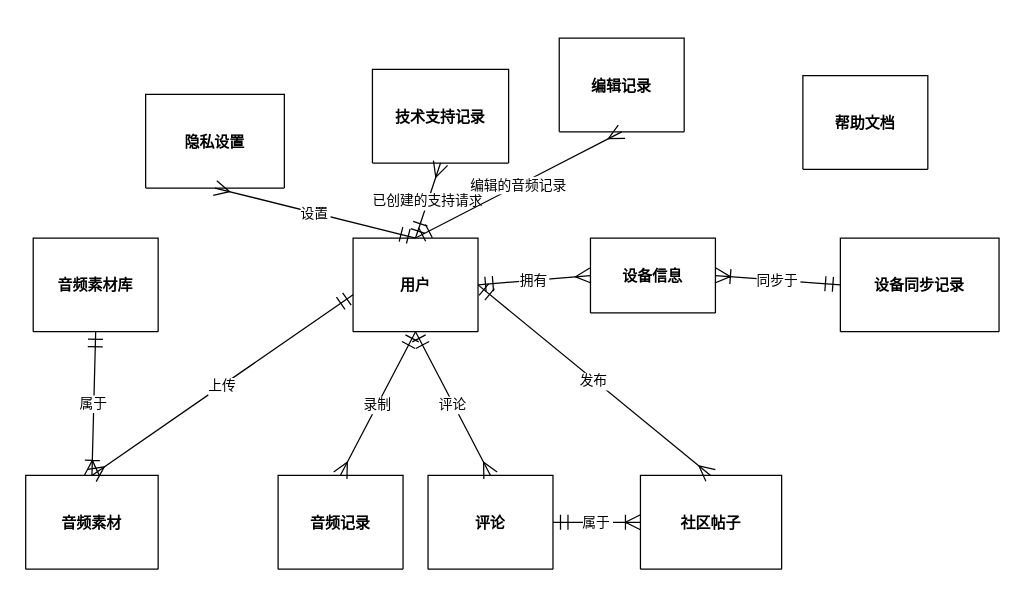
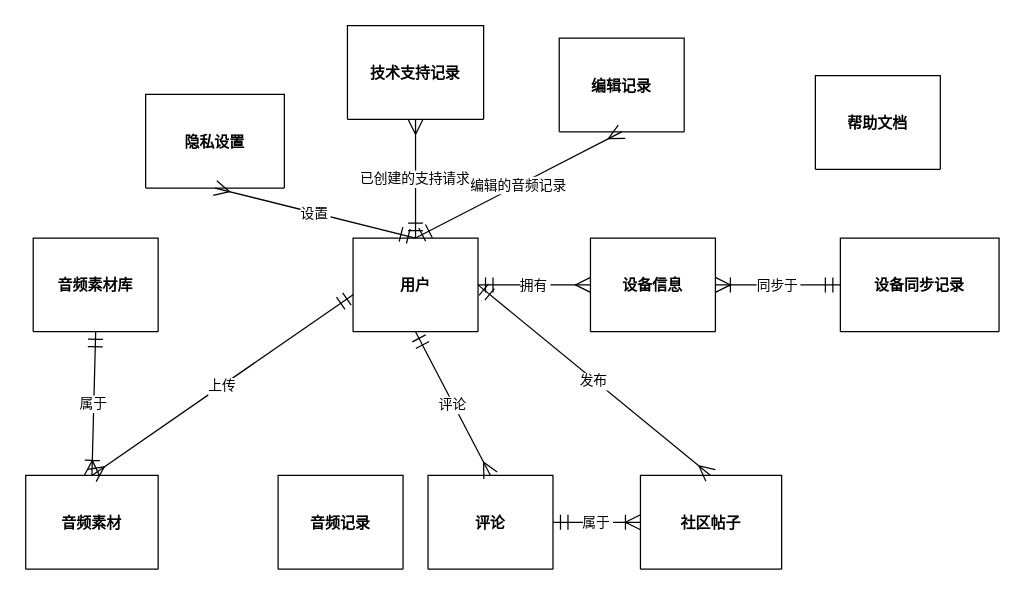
node "技术支持记录": moved (441, 116) -> (416, 73)
node "帮助文档": moved (866, 123) -> (878, 123)
node "设备信息": size 125x75 -> 125x94
edge "用户" -- "音频记录": removed, label "录制"
